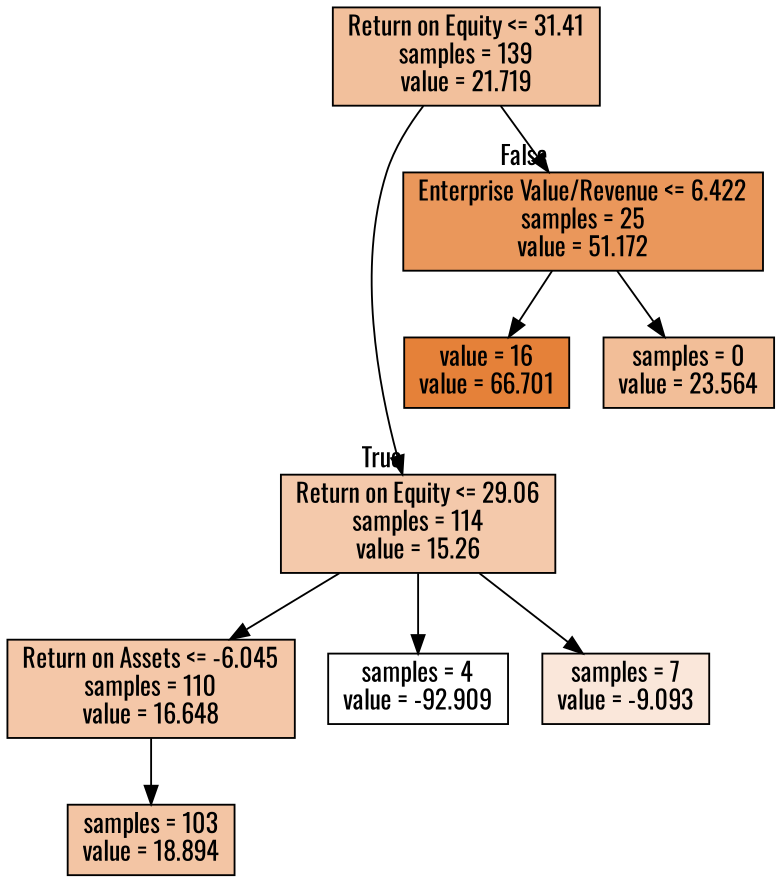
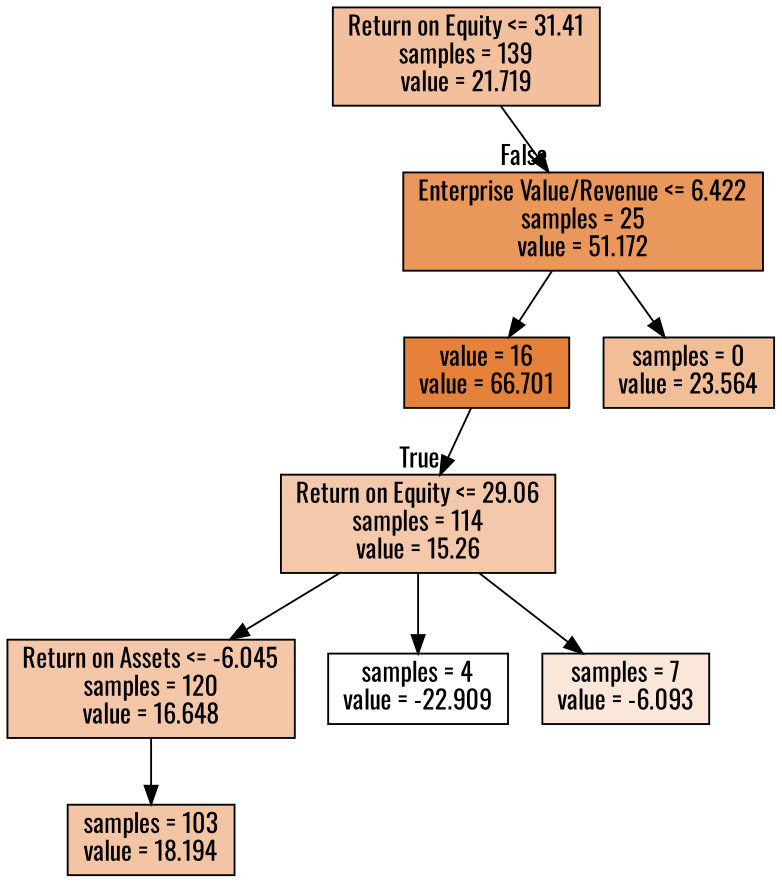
edge "Return on Equity <= 31.41 samples = 139 value = 21.719" -> "Return on Equity <= 29.06 samples = 114 value = 15.26": now "value = 16 value = 66.701" -> "Return on Equity <= 29.06 samples = 114 value = 15.26"
node "Return on Assets <= -6.045 samples = 110 value = 16.648": label "Return on Assets <= -6.045 samples = 110 value = 16.648" -> "Return on Assets <= -6.045 samples = 120 value = 16.648"
node "samples = 4 value = -92.909": label "samples = 4 value = -92.909" -> "samples = 4 value = -22.909"
node "samples = 7 value = -9.093": label "samples = 7 value = -9.093" -> "samples = 7 value = -6.093"
node "samples = 103 value = 18.894": label "samples = 103 value = 18.894" -> "samples = 103 value = 18.194"
